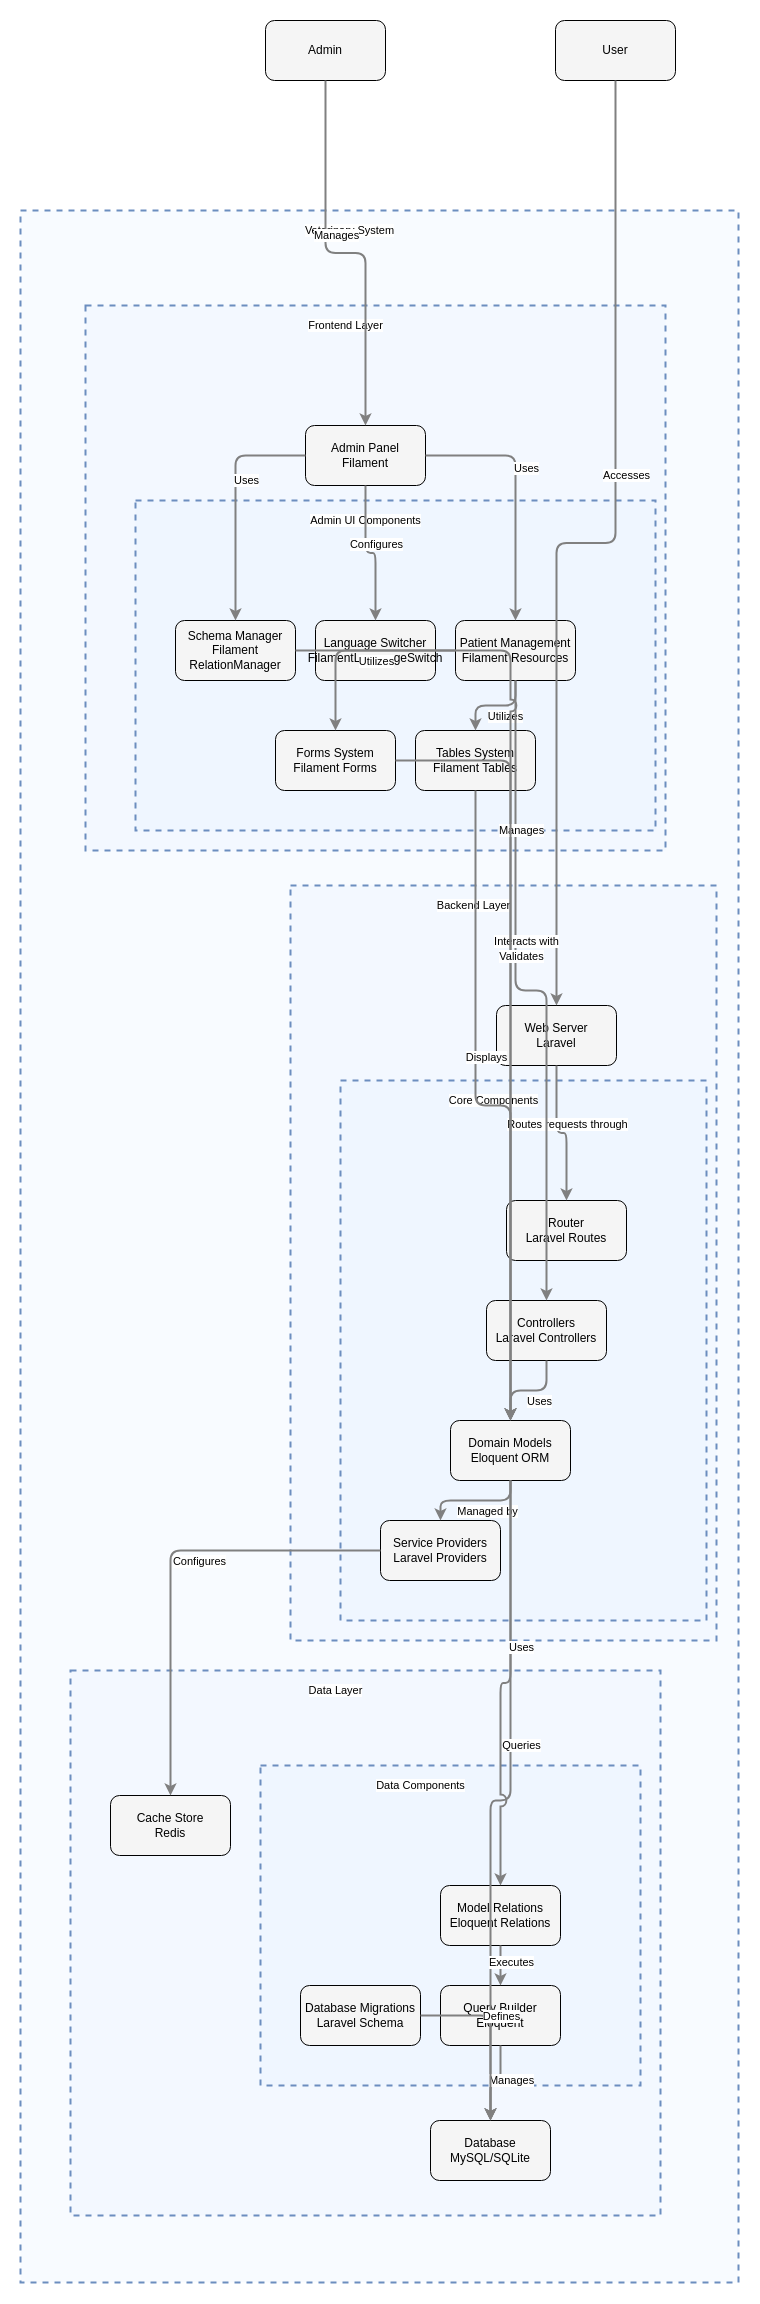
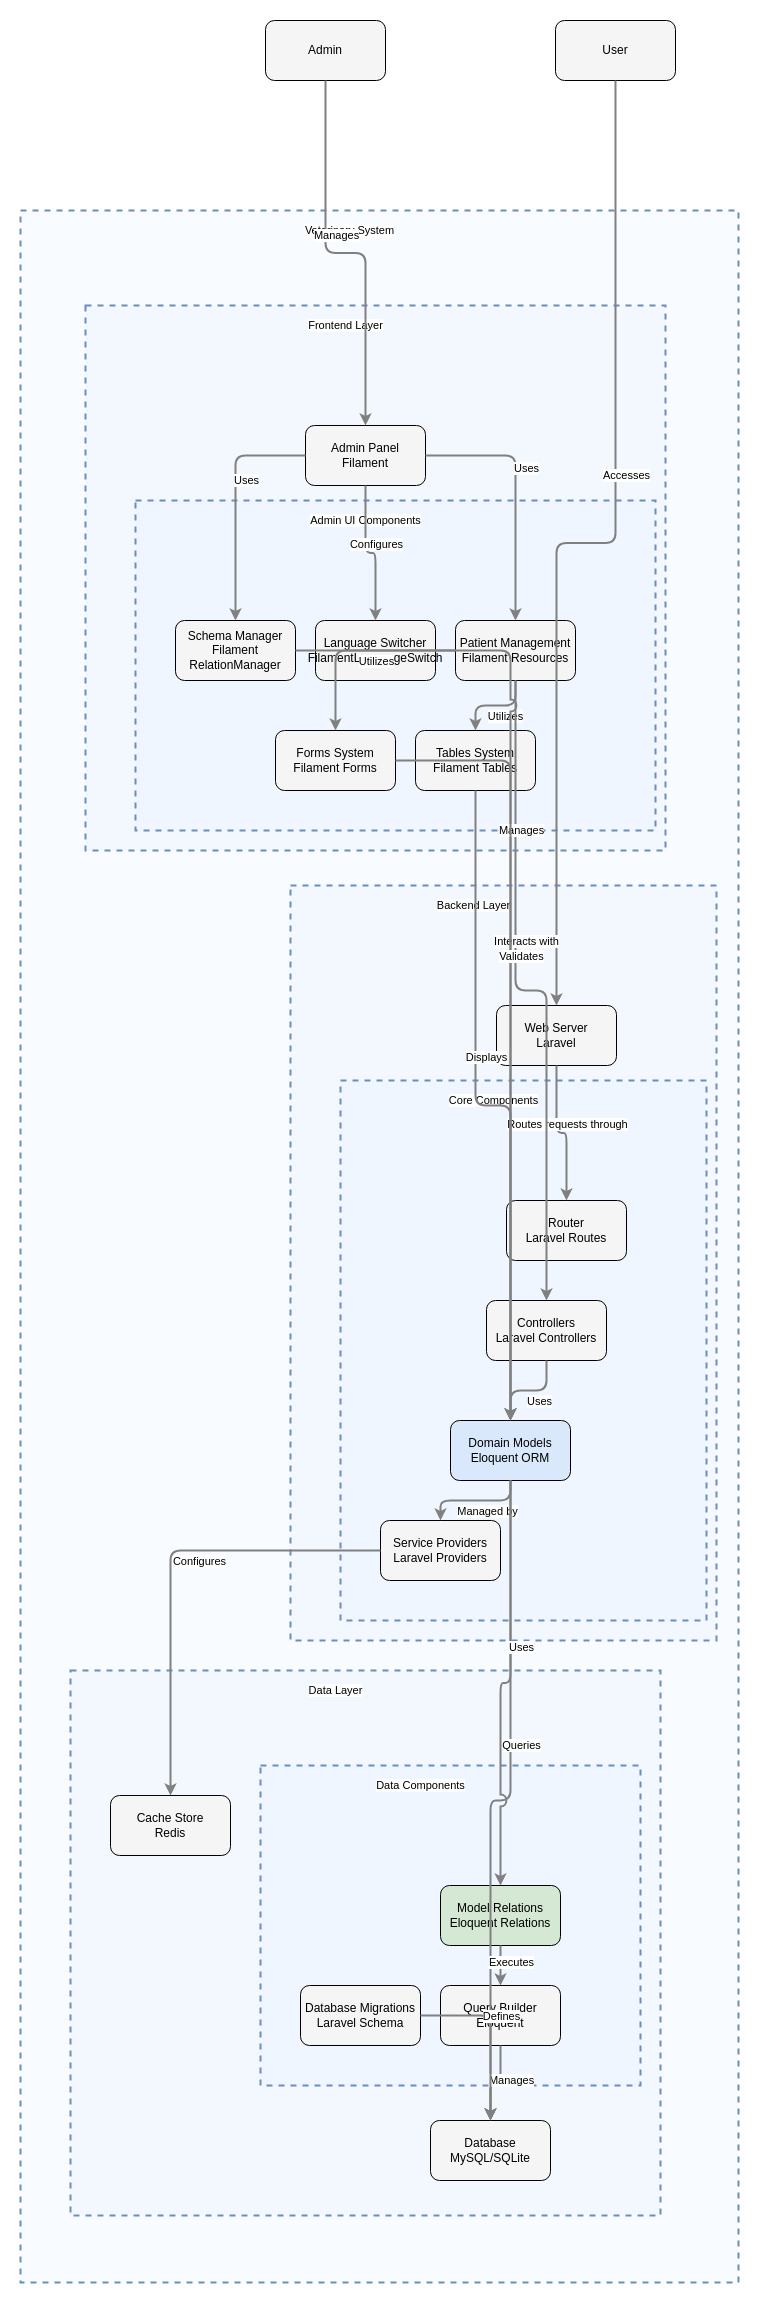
node "Domain Models Eloquent ORM": fillcolor #f5f5f5 -> #dae8fc
node "Model Relations Eloquent Relations": fillcolor #f5f5f5 -> #d5e8d4
